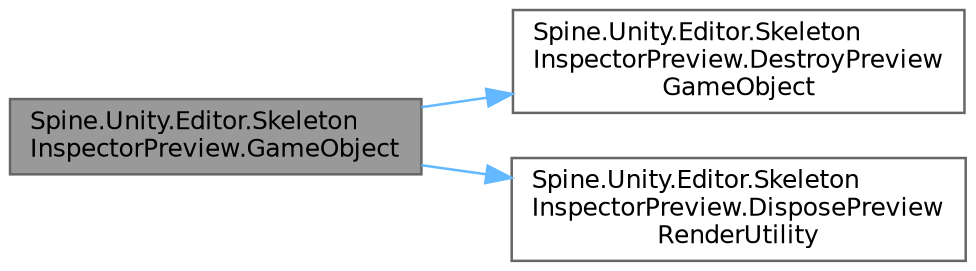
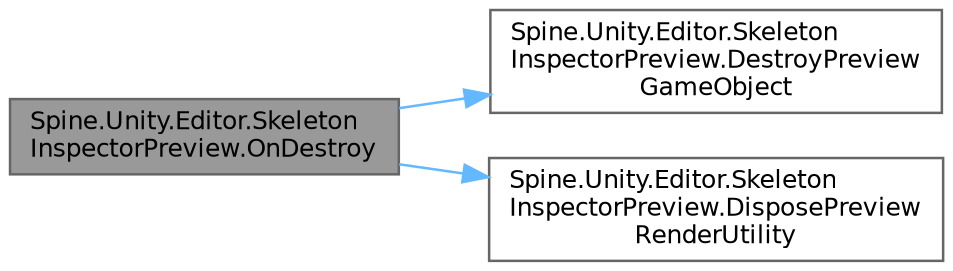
node "Spine.Unity.Editor.Skeleton InspectorPreview.GameObject": label "Spine.Unity.Editor.Skeleton InspectorPreview.GameObject" -> "Spine.Unity.Editor.Skeleton InspectorPreview.OnDestroy"
